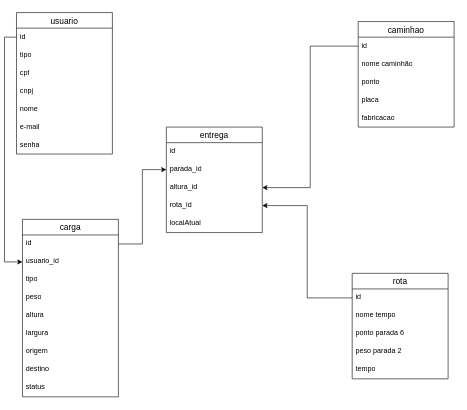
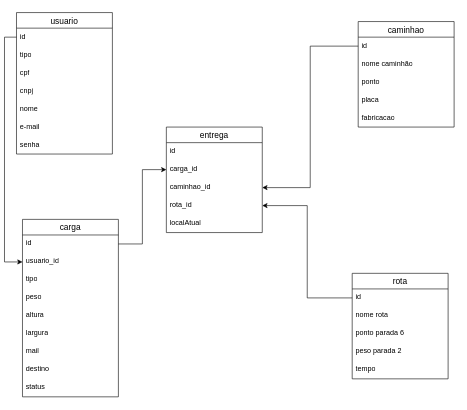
node "parada_id": label "parada_id" -> "carga_id"
node "altura_id": label "altura_id" -> "caminhao_id"
node "nome tempo": label "nome tempo" -> "nome rota"
node "origem": label "origem" -> "mail"
